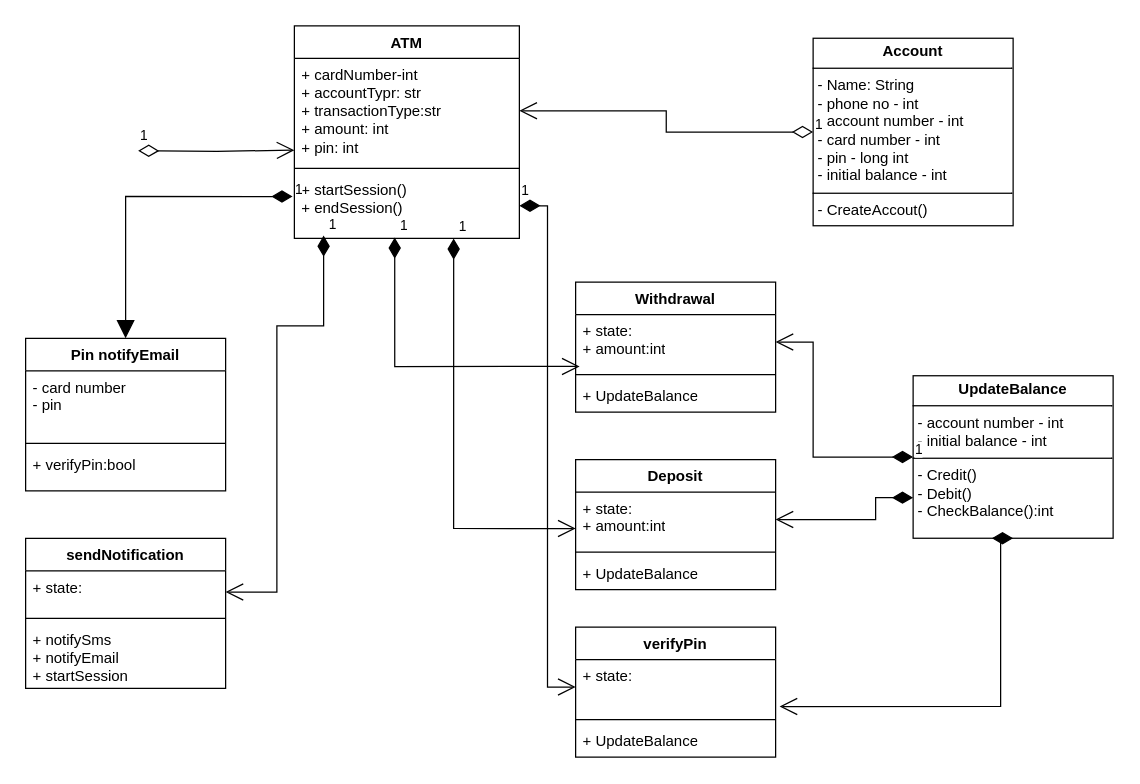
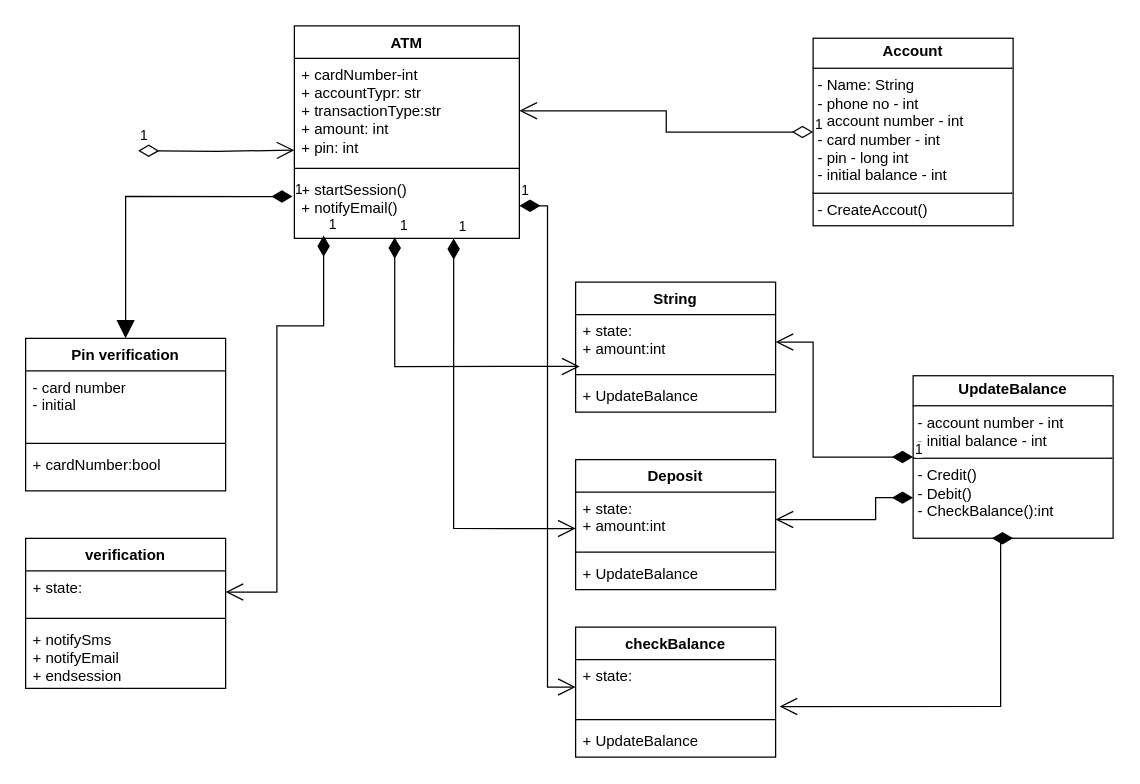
node "+ startSession() + endSession()": label "+ startSession() + endSession()" -> "+ startSession() + notifyEmail()"
node "Withdrawal": label "Withdrawal" -> "String"
node "Pin notifyEmail": label "Pin notifyEmail" -> "Pin verification"
node "- card number - pin": label "- card number - pin" -> "- card number - initial"
node "+ verifyPin:bool": label "+ verifyPin:bool" -> "+ cardNumber:bool"
node "sendNotification": label "sendNotification" -> "verification"
node "verifyPin": label "verifyPin" -> "checkBalance"
node "+ notifySms + notifyEmail + startSession": label "+ notifySms + notifyEmail + startSession" -> "+ notifySms + notifyEmail + endsession"
